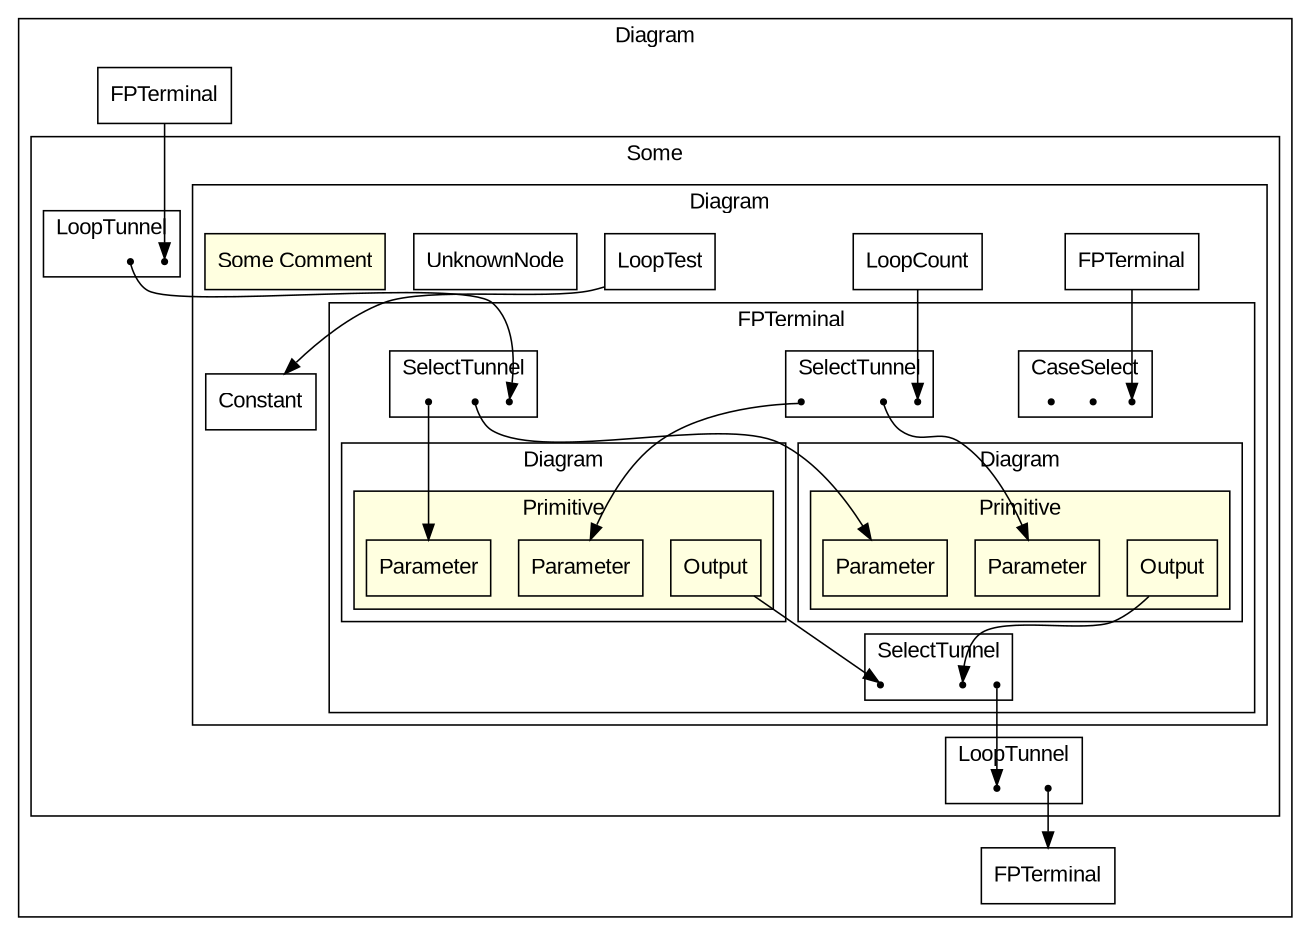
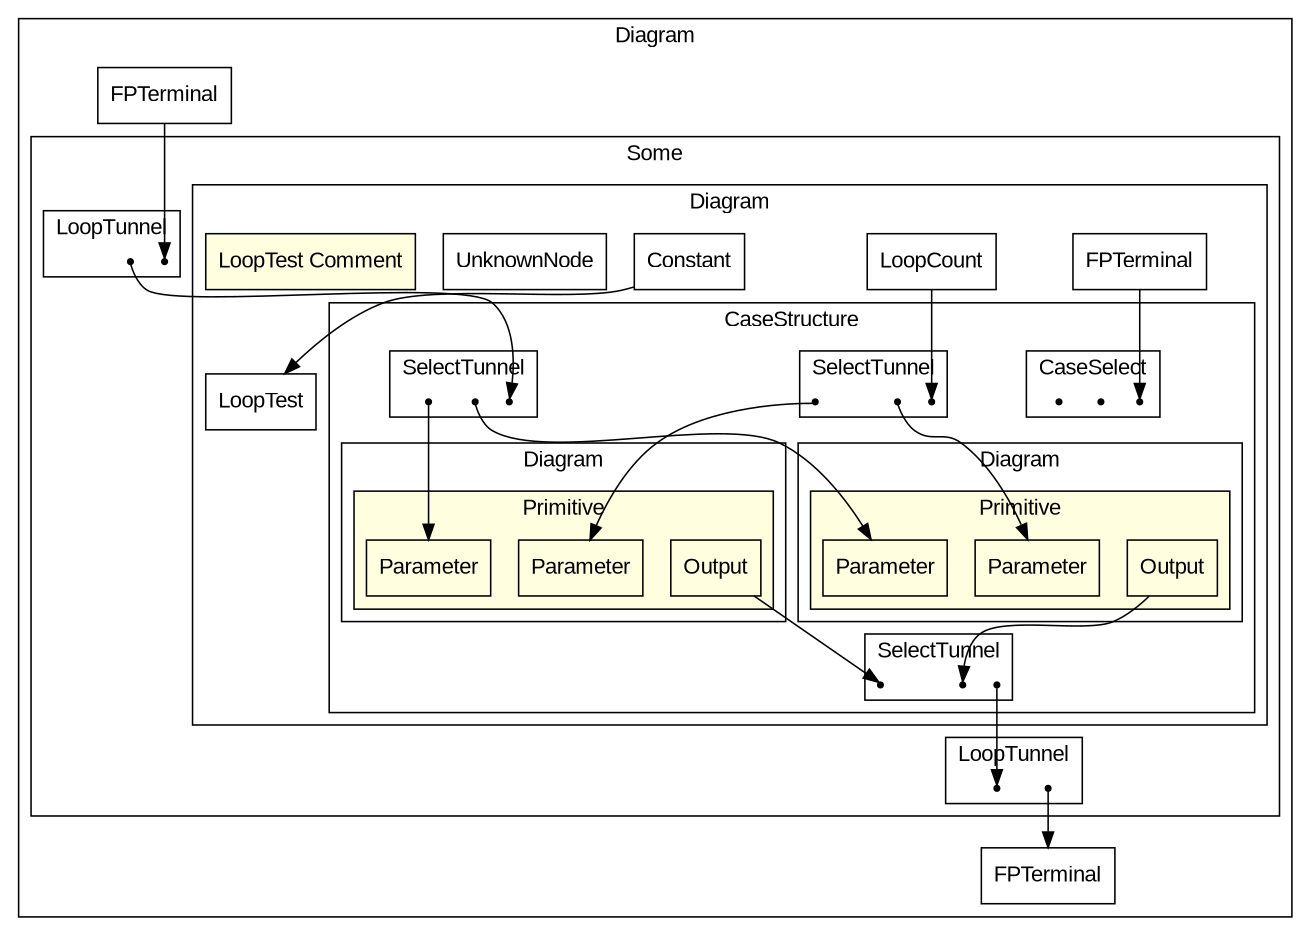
node "Some Comment": label "Some Comment" -> "LoopTest Comment"
edge "LoopTest" -> "Constant": reversed
cluster "FPTerminal": label "FPTerminal" -> "CaseStructure"
